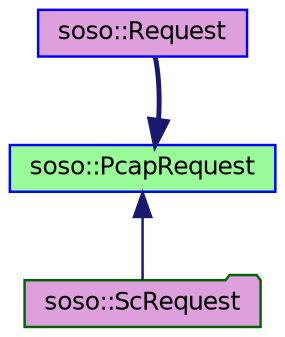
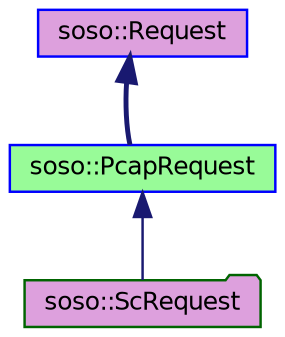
edge "soso::Request" -> "soso::PcapRequest": reversed
